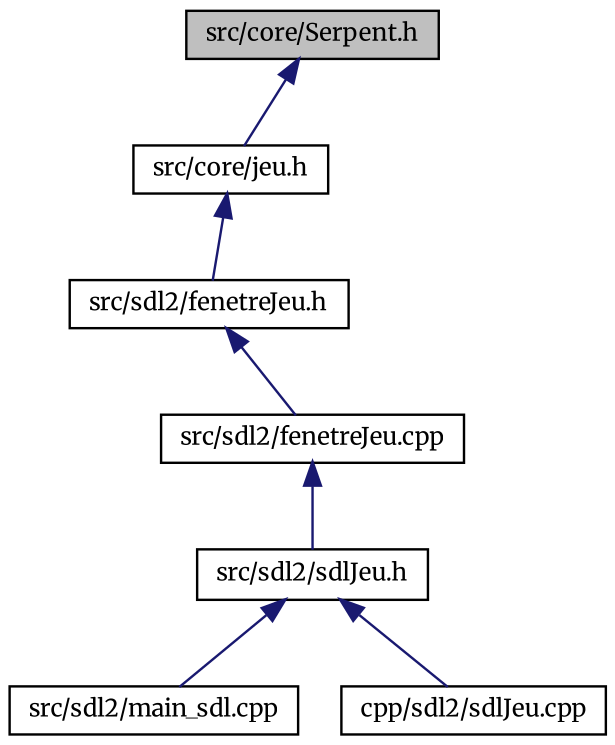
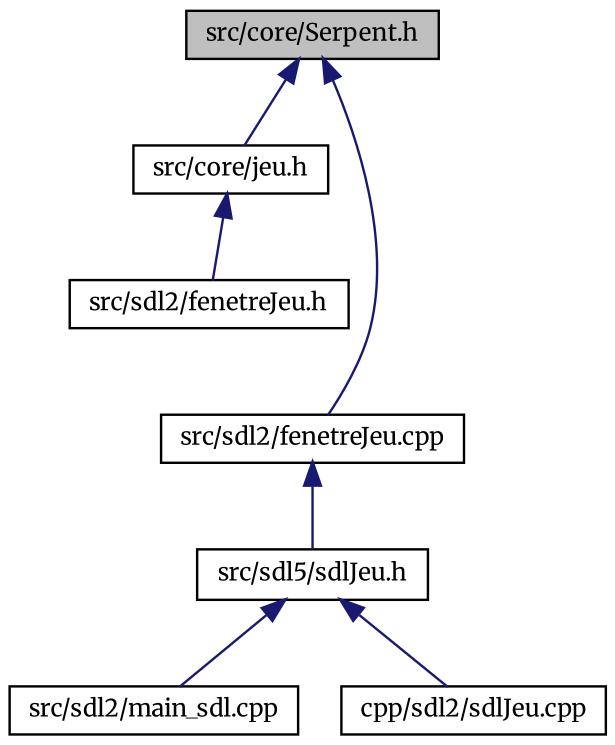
edge "src/sdl2/fenetreJeu.cpp" -> "src/sdl2/fenetreJeu.h": now "src/sdl2/fenetreJeu.cpp" -> "src/core/Serpent.h"
node "src/sdl2/sdlJeu.h": label "src/sdl2/sdlJeu.h" -> "src/sdl5/sdlJeu.h"
